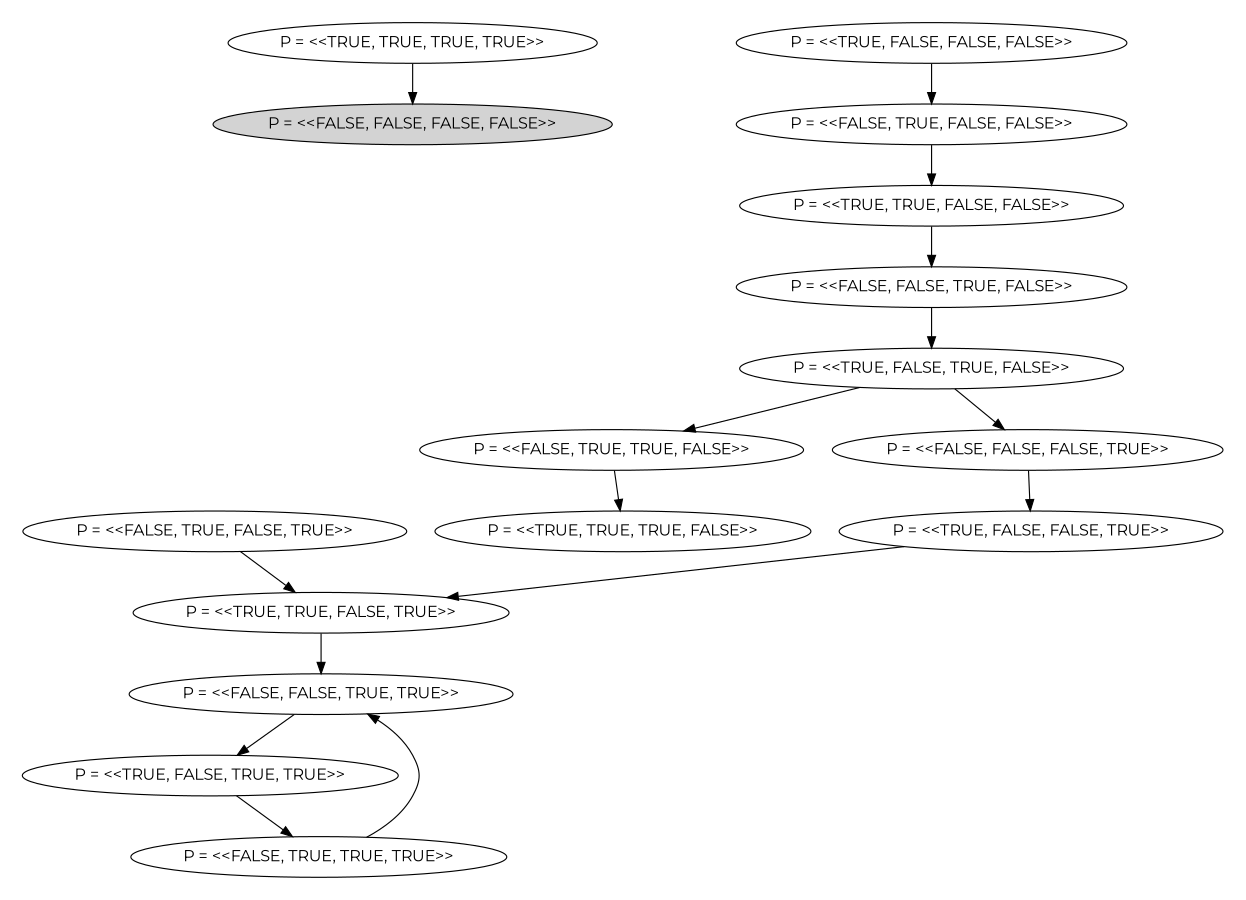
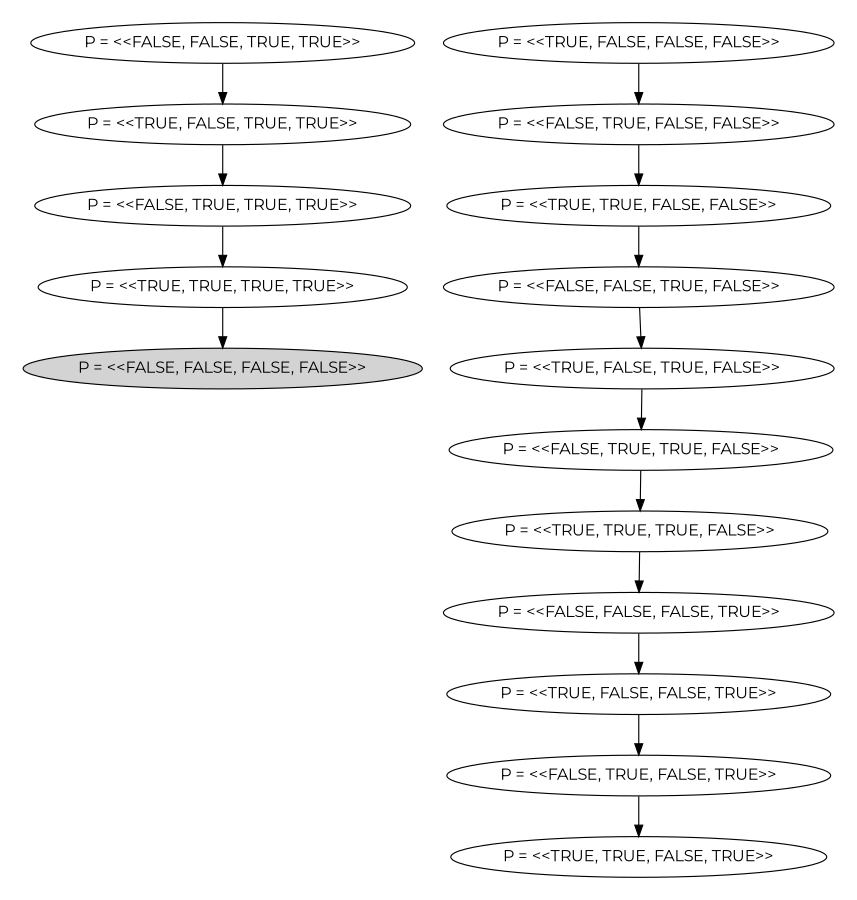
edge "P = <<TRUE, FALSE, TRUE, FALSE>>" -> "P = <<FALSE, FALSE, FALSE, TRUE>>": now "P = <<TRUE, TRUE, TRUE, FALSE>>" -> "P = <<FALSE, FALSE, FALSE, TRUE>>"
edge "P = <<TRUE, FALSE, FALSE, TRUE>>" -> "P = <<TRUE, TRUE, FALSE, TRUE>>": now "P = <<TRUE, FALSE, FALSE, TRUE>>" -> "P = <<FALSE, TRUE, FALSE, TRUE>>"
edge "P = <<TRUE, TRUE, FALSE, TRUE>>" -> "P = <<FALSE, FALSE, TRUE, TRUE>>": removed
edge "P = <<FALSE, TRUE, TRUE, TRUE>>" -> "P = <<FALSE, FALSE, TRUE, TRUE>>": now "P = <<FALSE, TRUE, TRUE, TRUE>>" -> "P = <<TRUE, TRUE, TRUE, TRUE>>"
